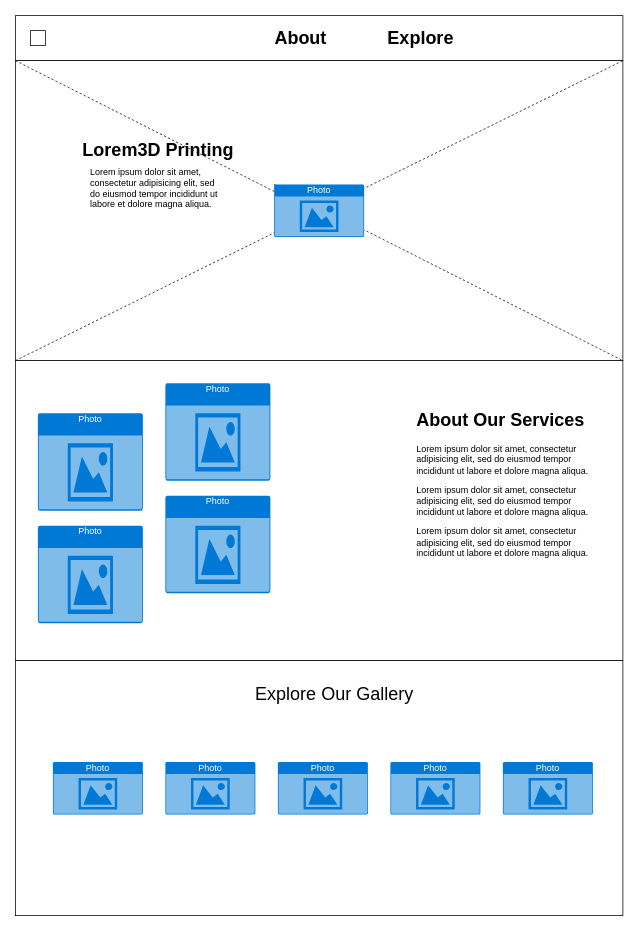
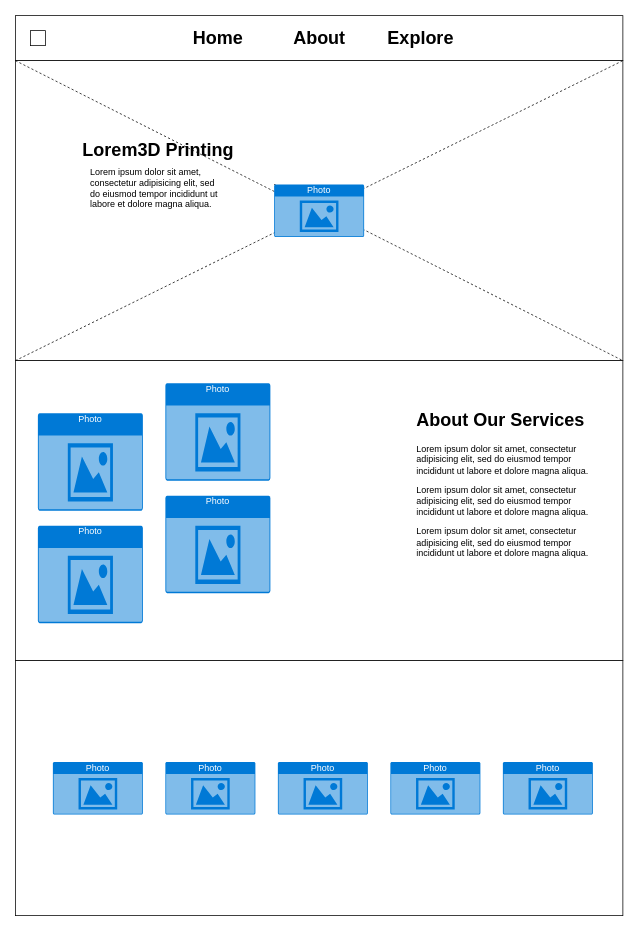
node "Home": added
node "About": moved (300, 38) -> (319, 38)
node "Explore Our Gallery": removed
